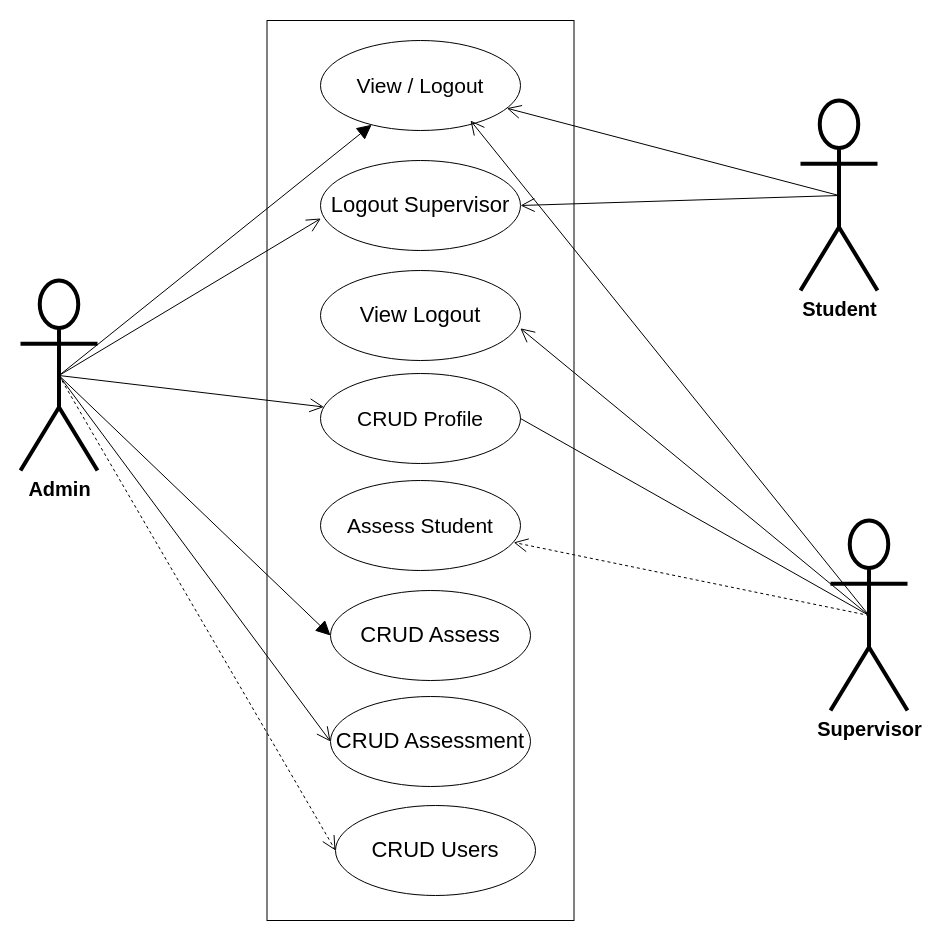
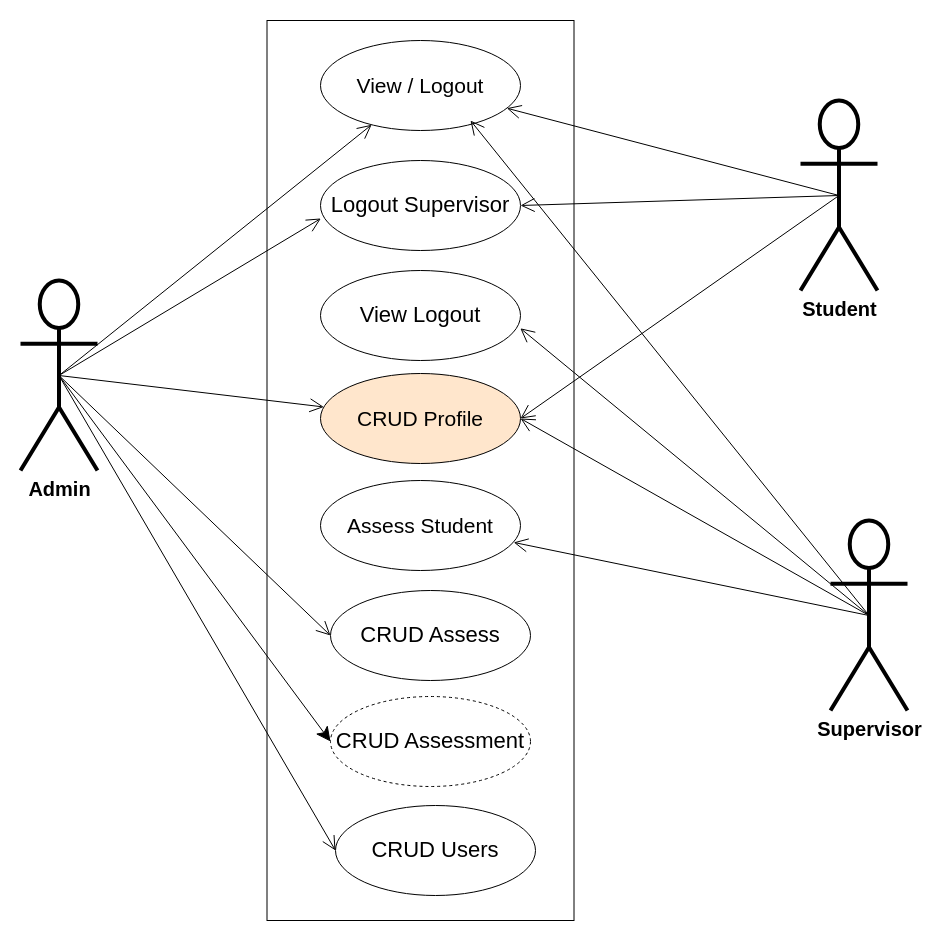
edge "Admin" -> "View / Logout": arrowhead block -> open
edge "Student" -> "CRUD Profile": added
node "CRUD Profile": fillcolor #ffffff -> #ffe6cc
edge "CRUD Profile" -- "Supervisor": arrowhead none -> open
edge "Supervisor" -> "Assess Student": style dashed -> solid
edge "Admin" -> "CRUD Users": style dashed -> solid
edge "Admin" -> "CRUD Assess": arrowhead block -> open
edge "Admin" -> "CRUD Assessment": arrowhead open -> classic
node "CRUD Assessment": style solid -> dashed
